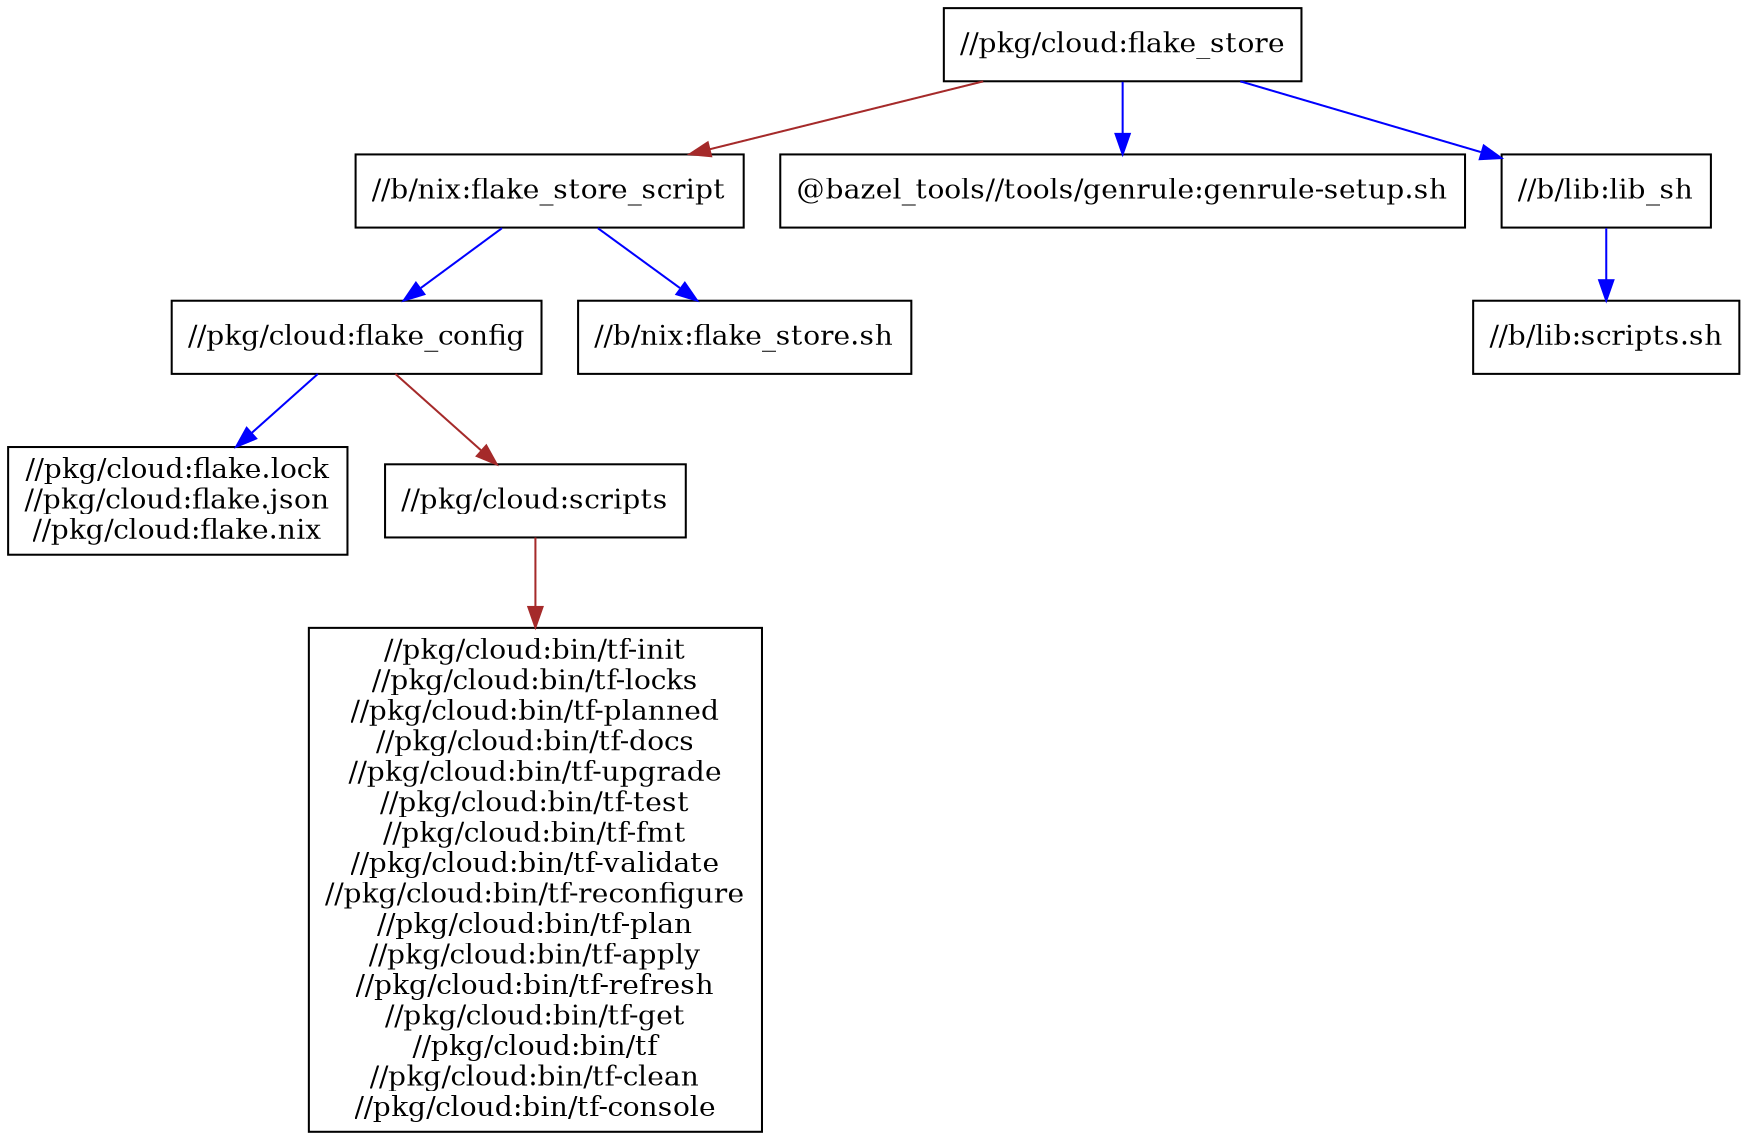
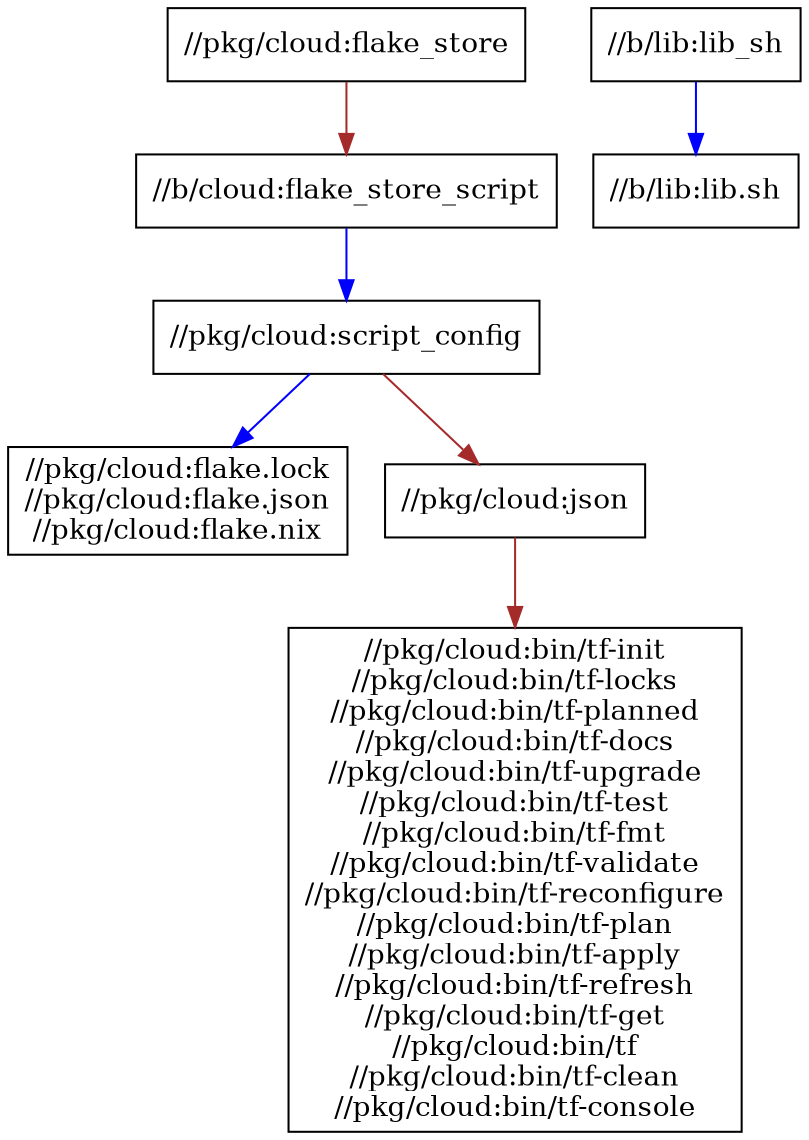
edge "//pkg/cloud:flake_store" -> "//b/lib:lib_sh": removed
node "//b/nix:flake_store_script": label "//b/nix:flake_store_script" -> "//b/cloud:flake_store_script"
node "@bazel_tools//tools/genrule:genrule-setup.sh": removed
node "//pkg/cloud:flake_config": label "//pkg/cloud:flake_config" -> "//pkg/cloud:script_config"
node "//b/nix:flake_store.sh": removed
node "//b/lib:scripts.sh": label "//b/lib:scripts.sh" -> "//b/lib:lib.sh"
node "//pkg/cloud:scripts": label "//pkg/cloud:scripts" -> "//pkg/cloud:json"
